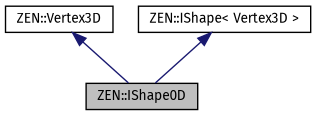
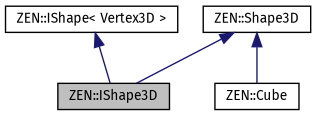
node "ZEN::Vertex3D": label "ZEN::Vertex3D" -> "ZEN::Shape3D"
node "ZEN::IShape0D": label "ZEN::IShape0D" -> "ZEN::IShape3D"
node "ZEN::Cube": added
